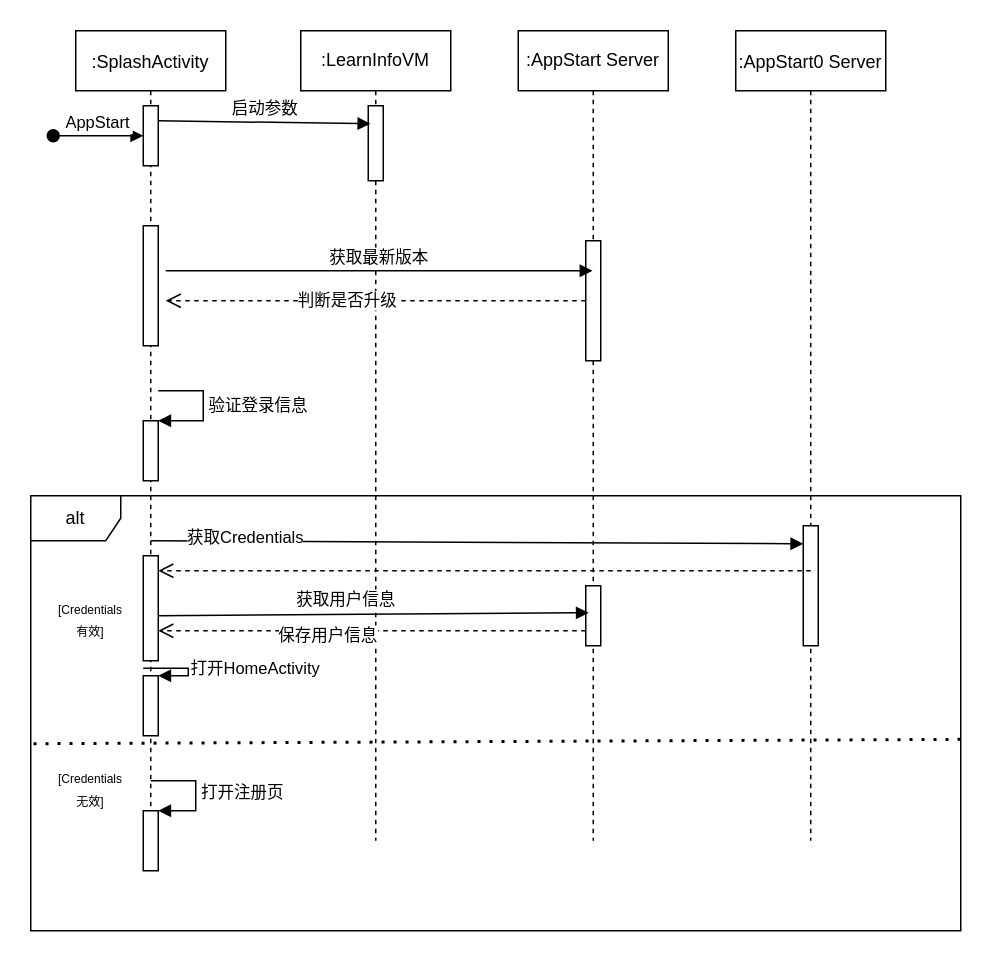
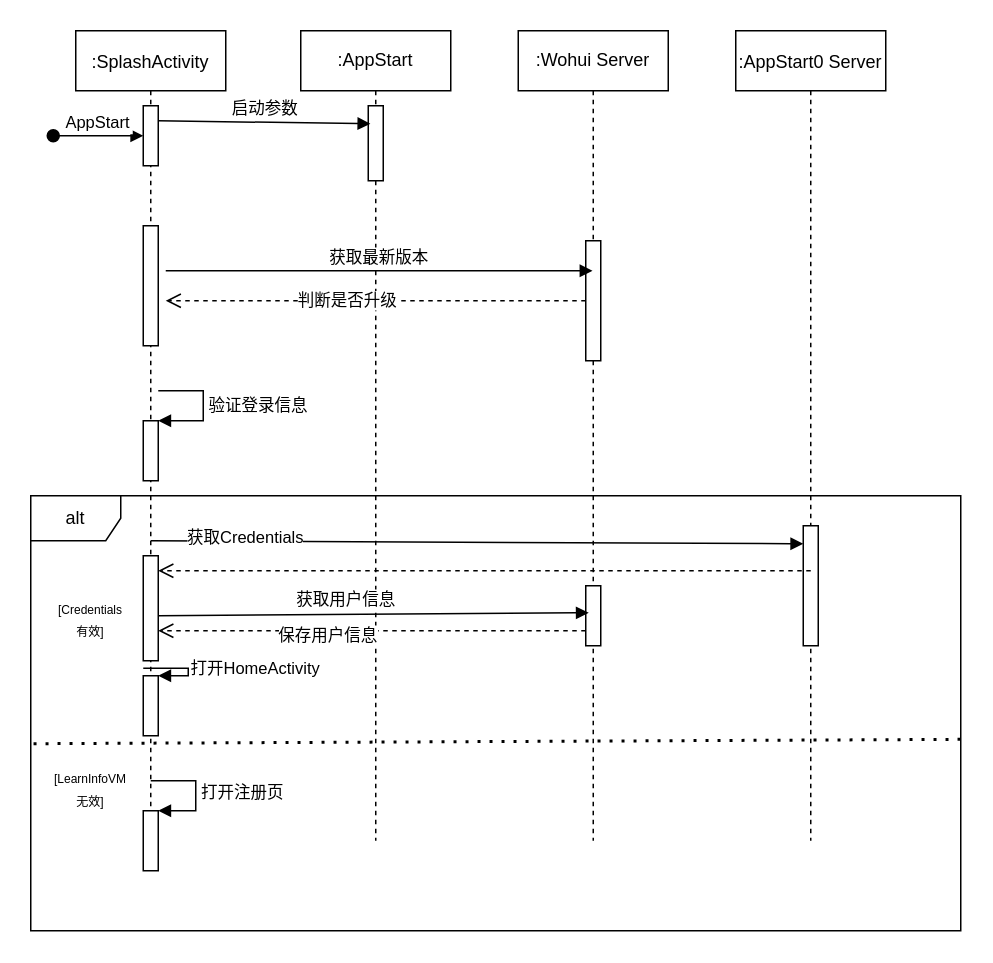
node ":LearnInfoVM": label ":LearnInfoVM" -> ":AppStart"
node ":AppStart Server": label ":AppStart Server" -> ":Wohui Server"
node "[Credentials 无效]": label "[Credentials 无效]" -> "[LearnInfoVM 无效]"
